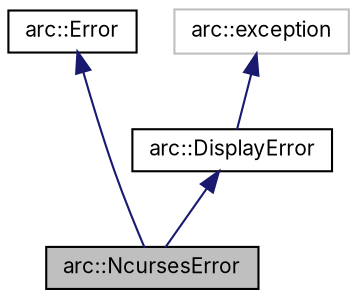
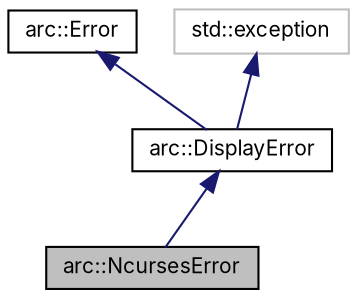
node "arc::exception": label "arc::exception" -> "std::exception"
edge "arc::NcursesError" -> "arc::Error": now "arc::DisplayError" -> "arc::Error"
